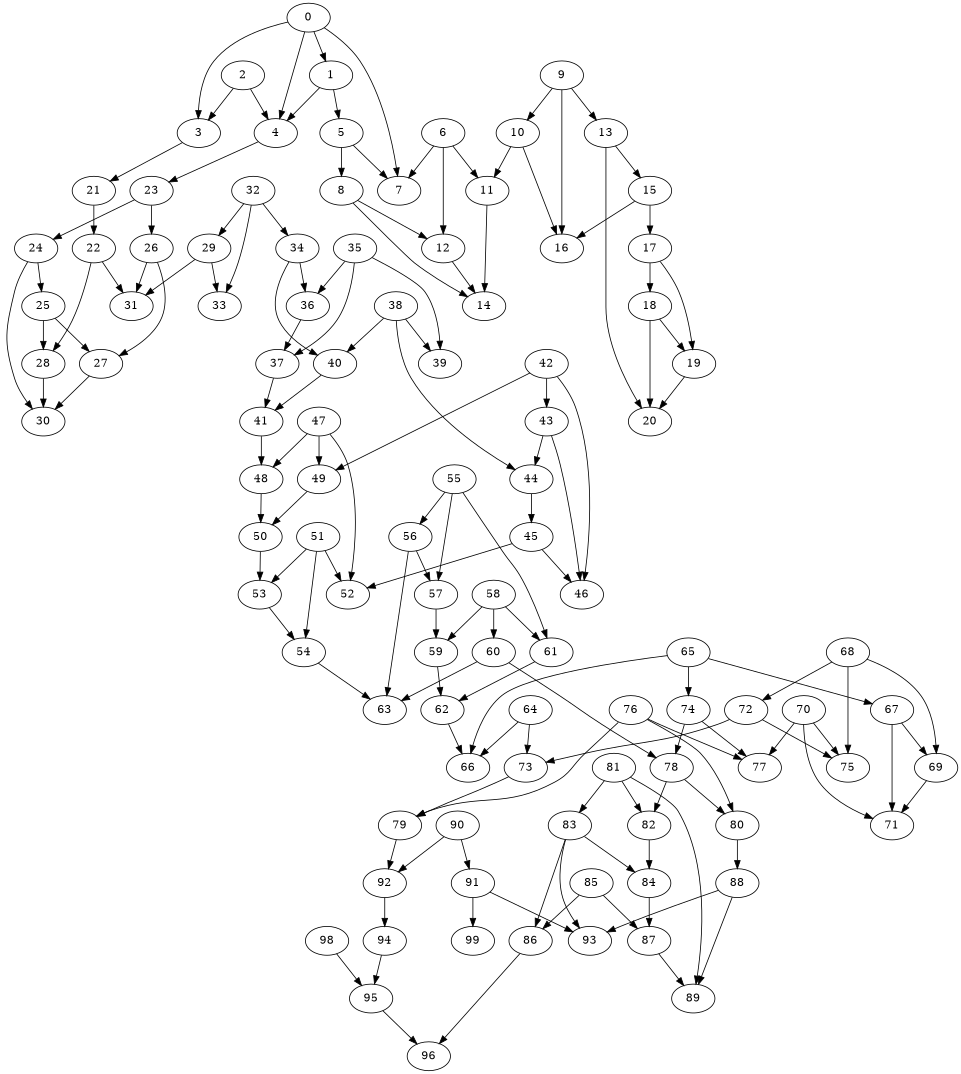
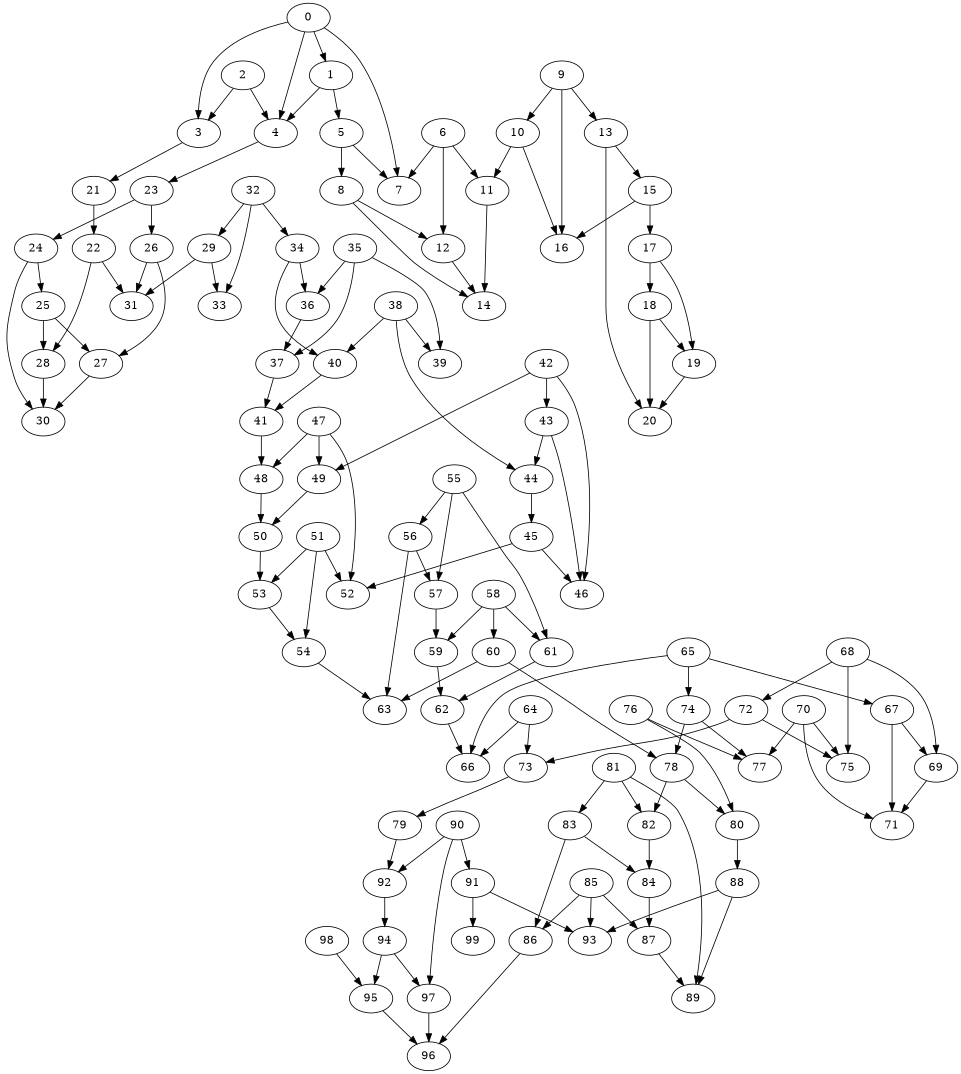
edge "76" -> "79": removed
edge "83" -> "93": now "85" -> "93"
node "97": added
